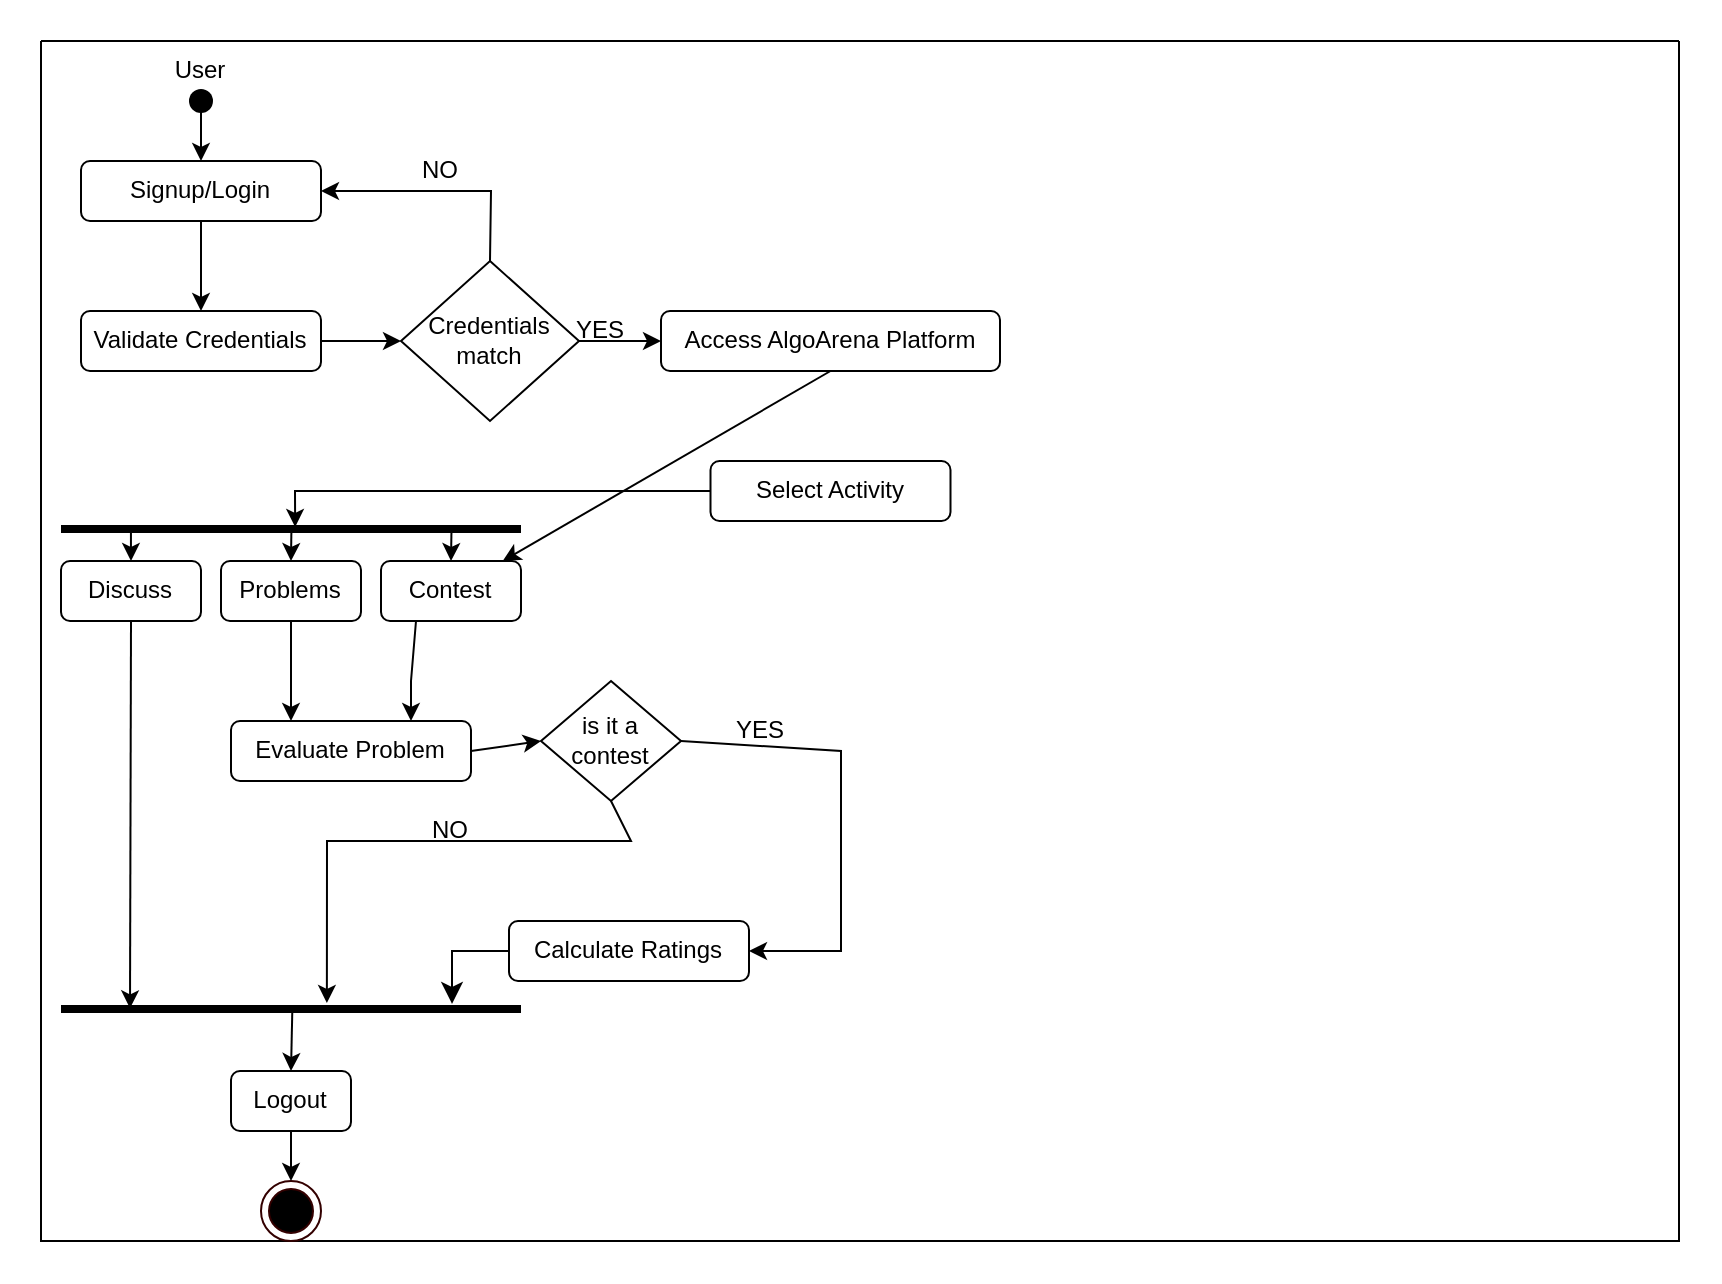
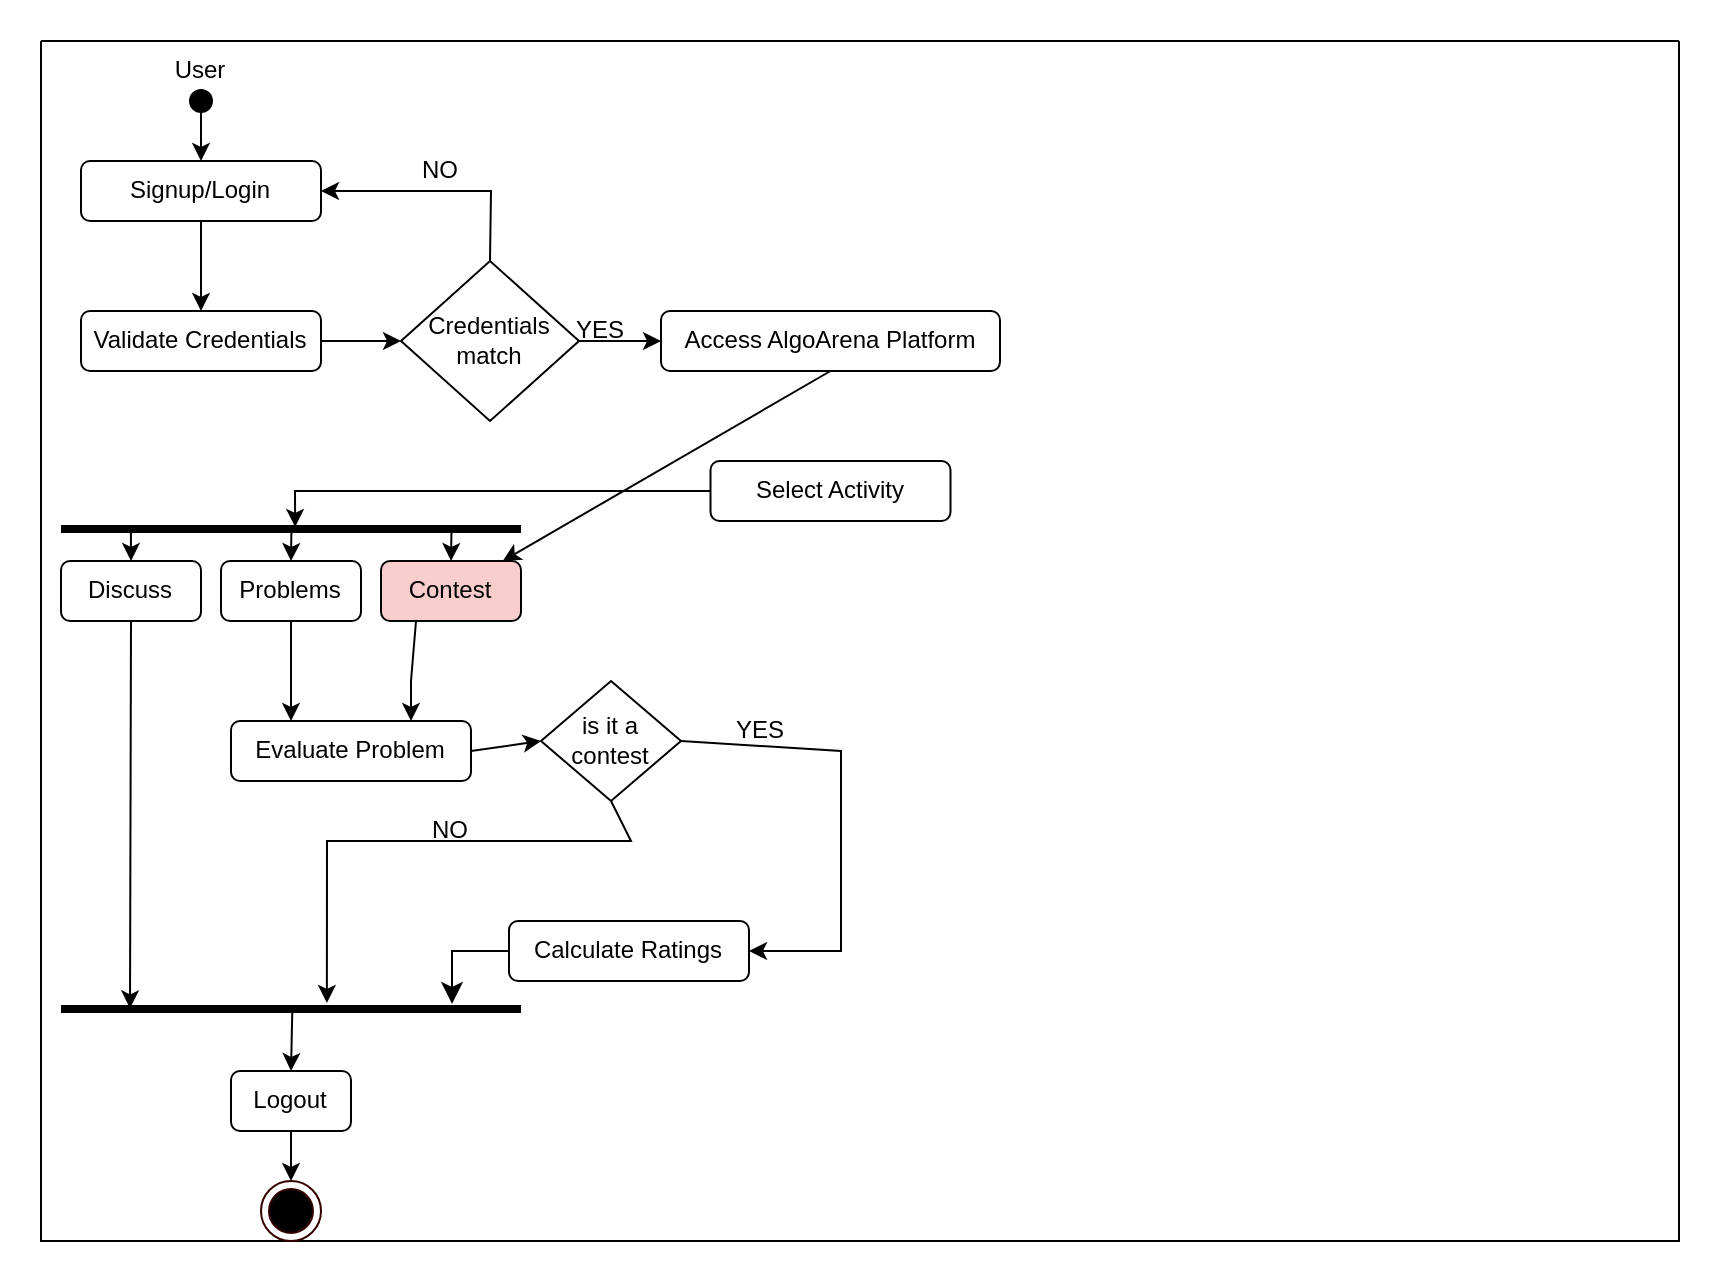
node "Contest": fillcolor #ffffff -> #f8cecc
